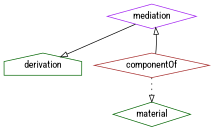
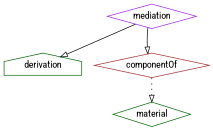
edge "componentOf" -> "mediation": reversed
